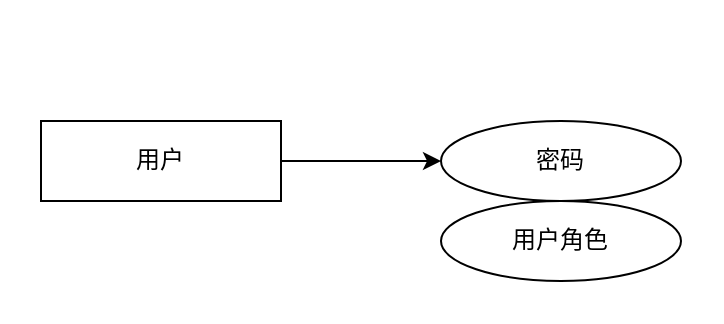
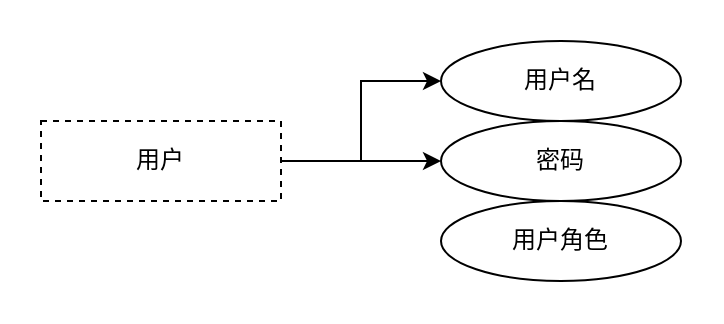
node "用户名": added
edge "用户" -> "用户名": added
node "用户": style solid -> dashed
